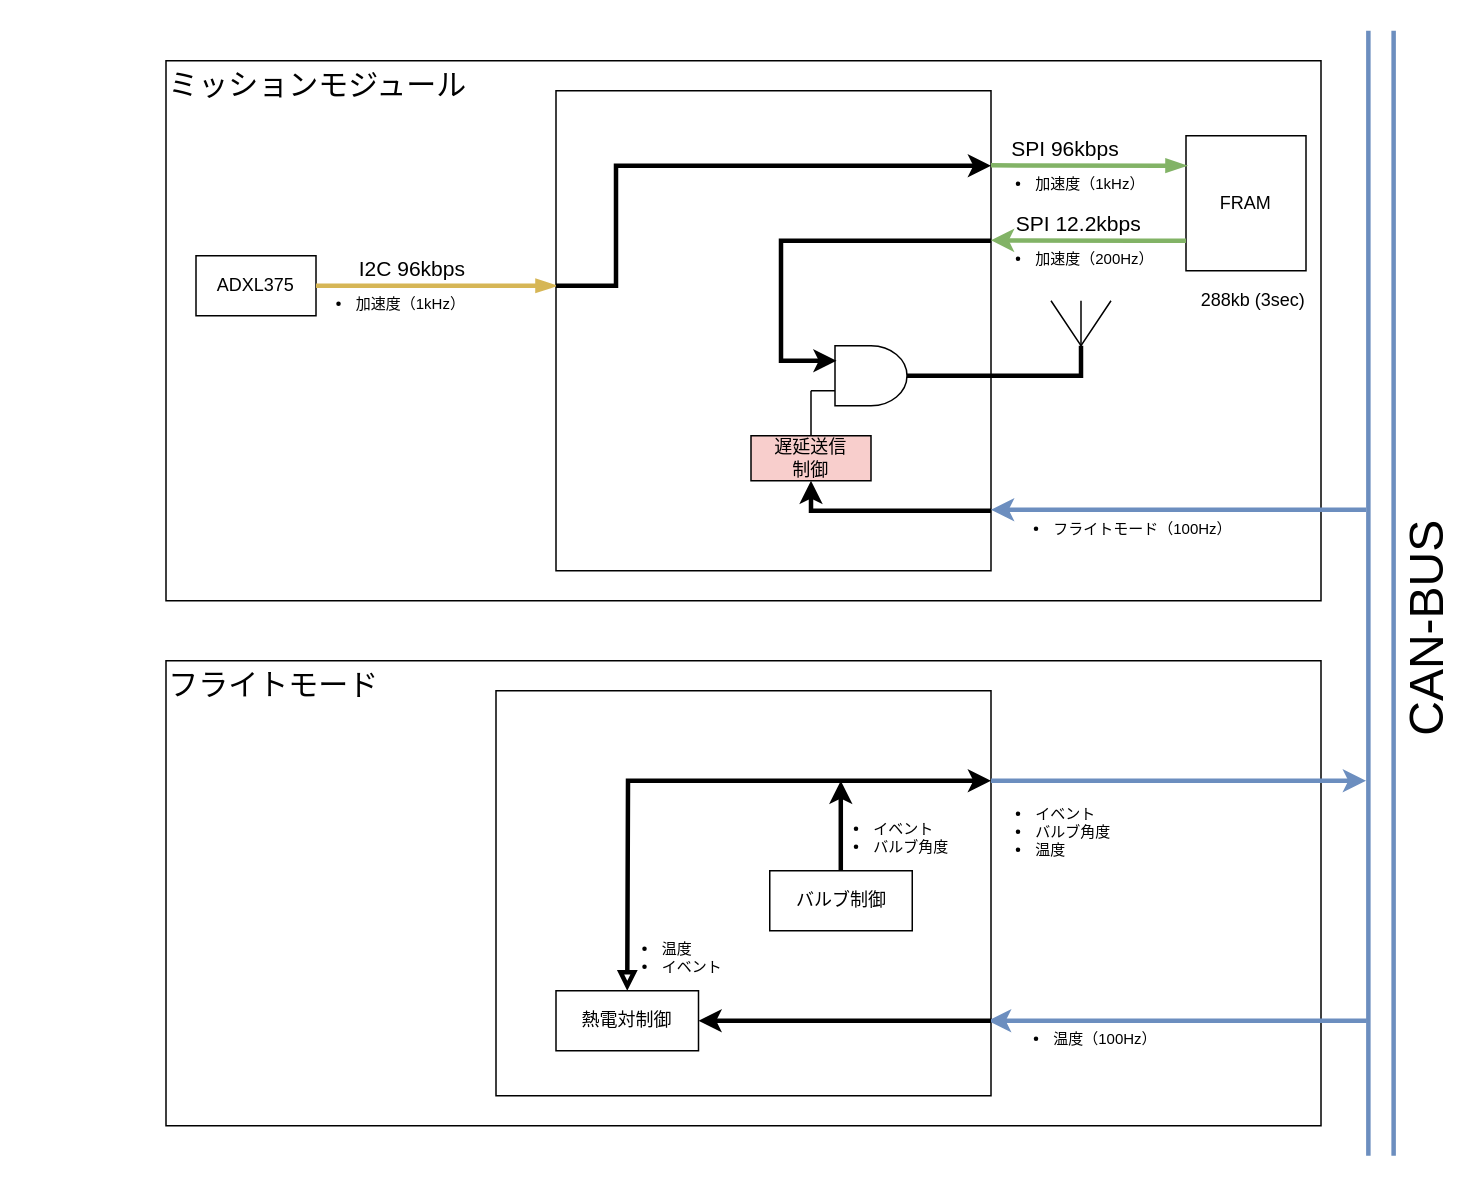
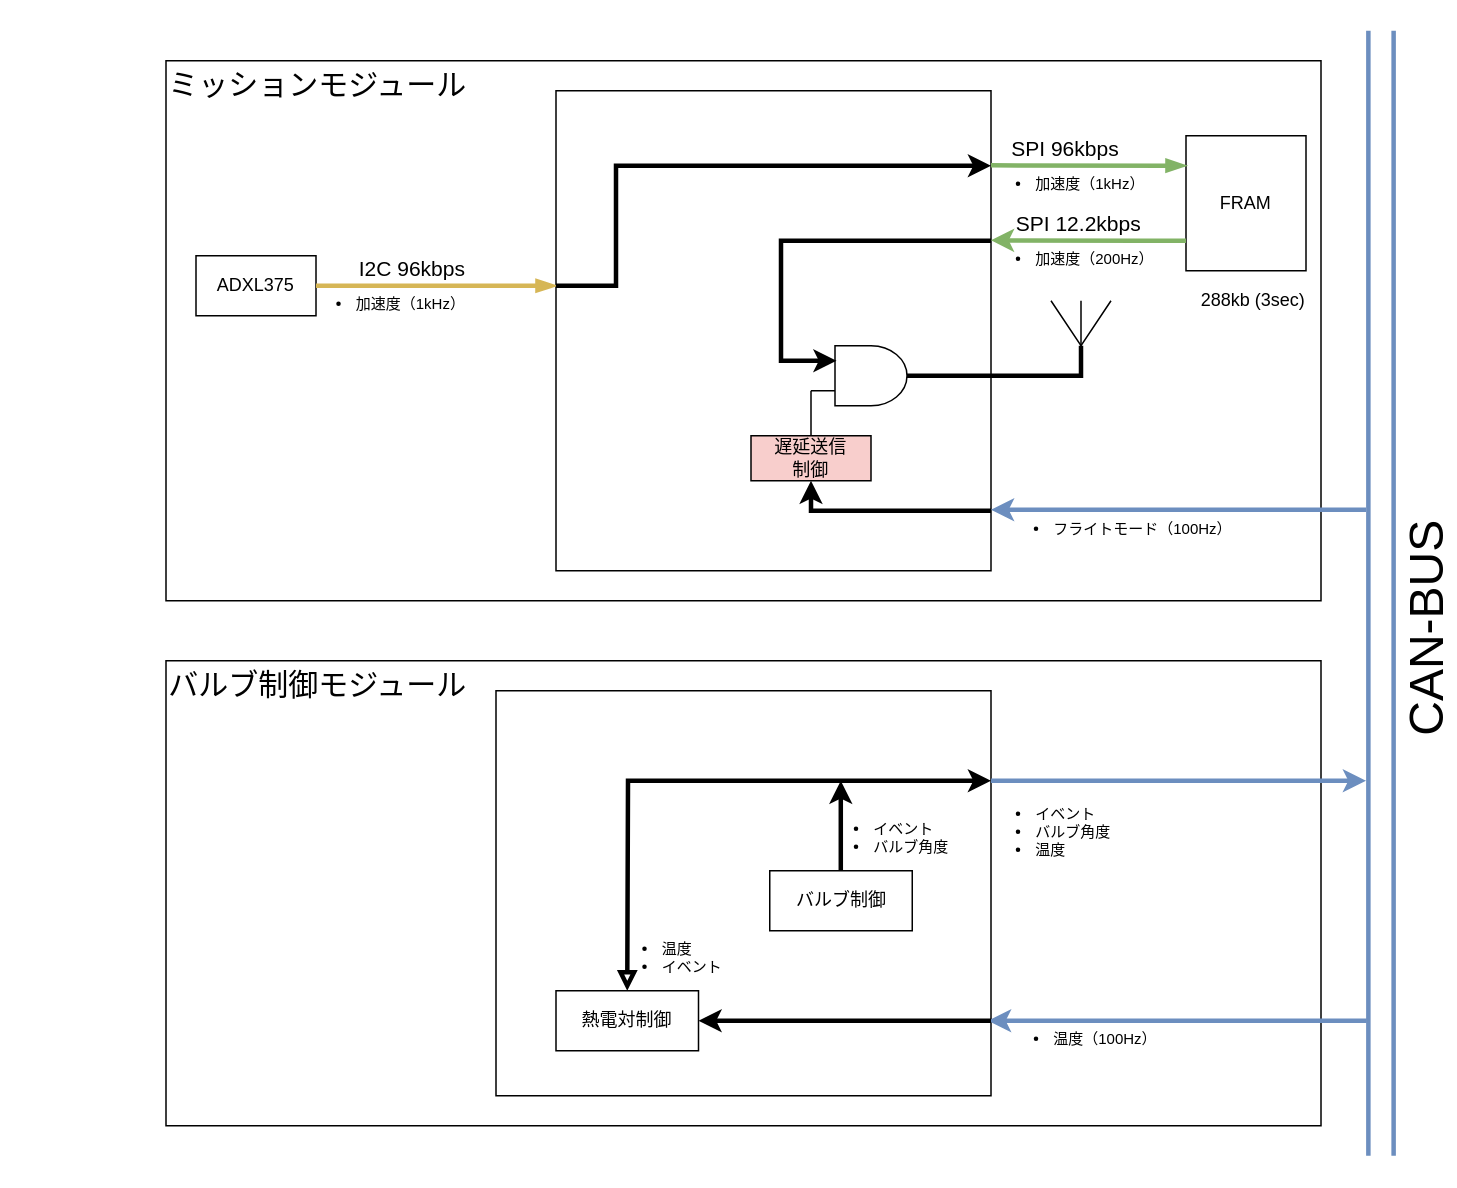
node "フライトモード": label "フライトモード" -> "バルブ制御モジュール"
